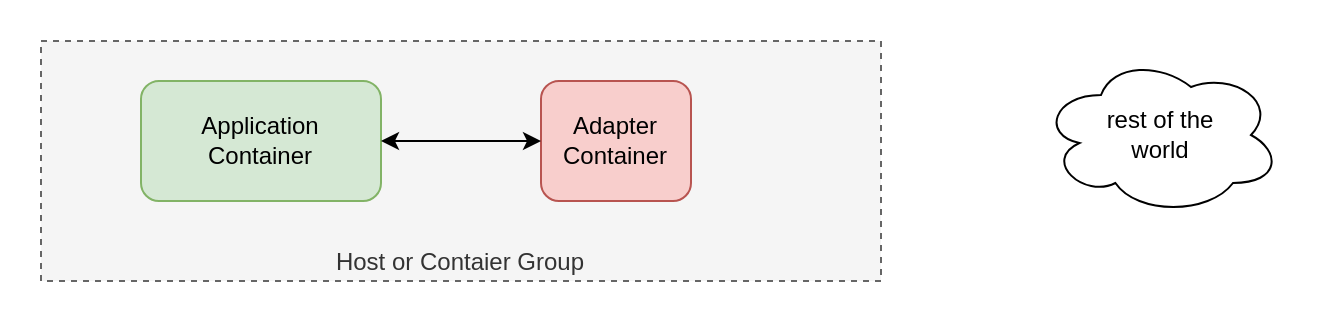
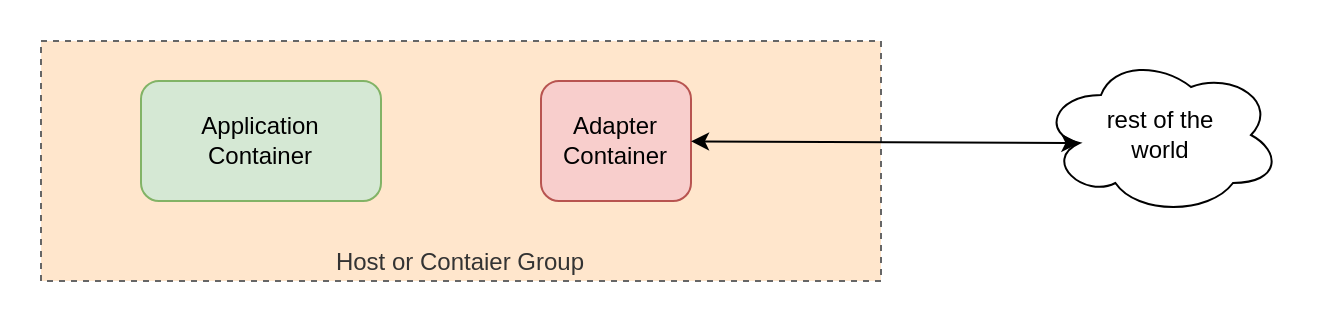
edge "Application Container" -- "Adapter Container": removed
edge "rest of the world" -- "Adapter Container": added
node "Host or Contaier Group": fillcolor #f5f5f5 -> #ffe6cc
